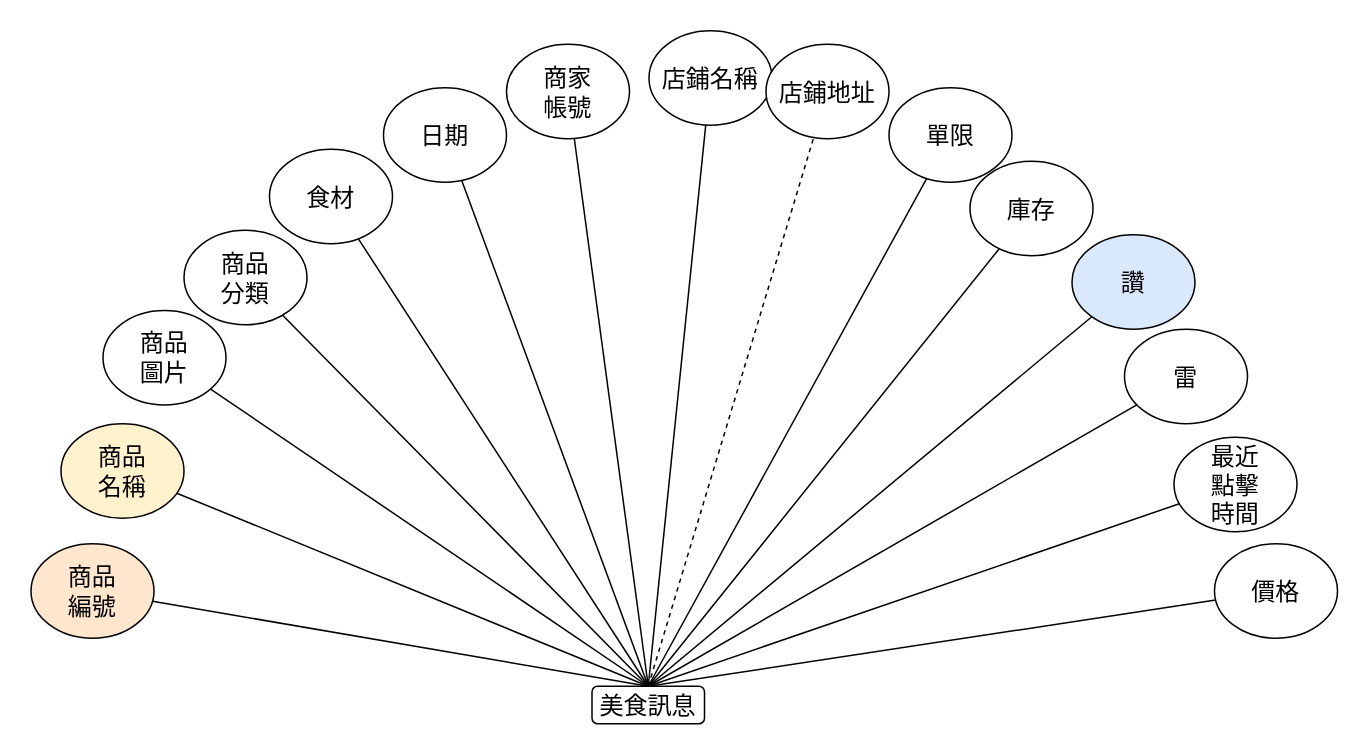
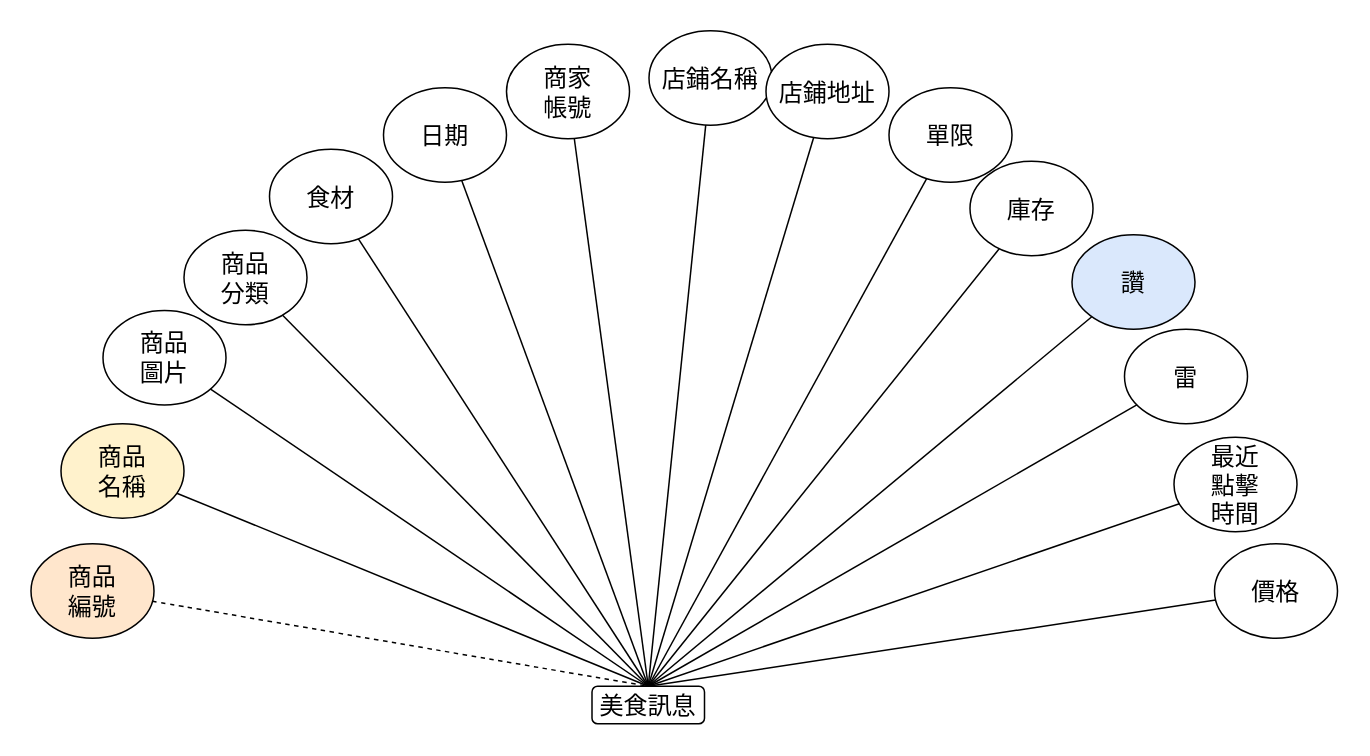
edge "店鋪地址" -- "美食訊息": style dashed -> solid
edge "商品編號" -- "美食訊息": style solid -> dashed
